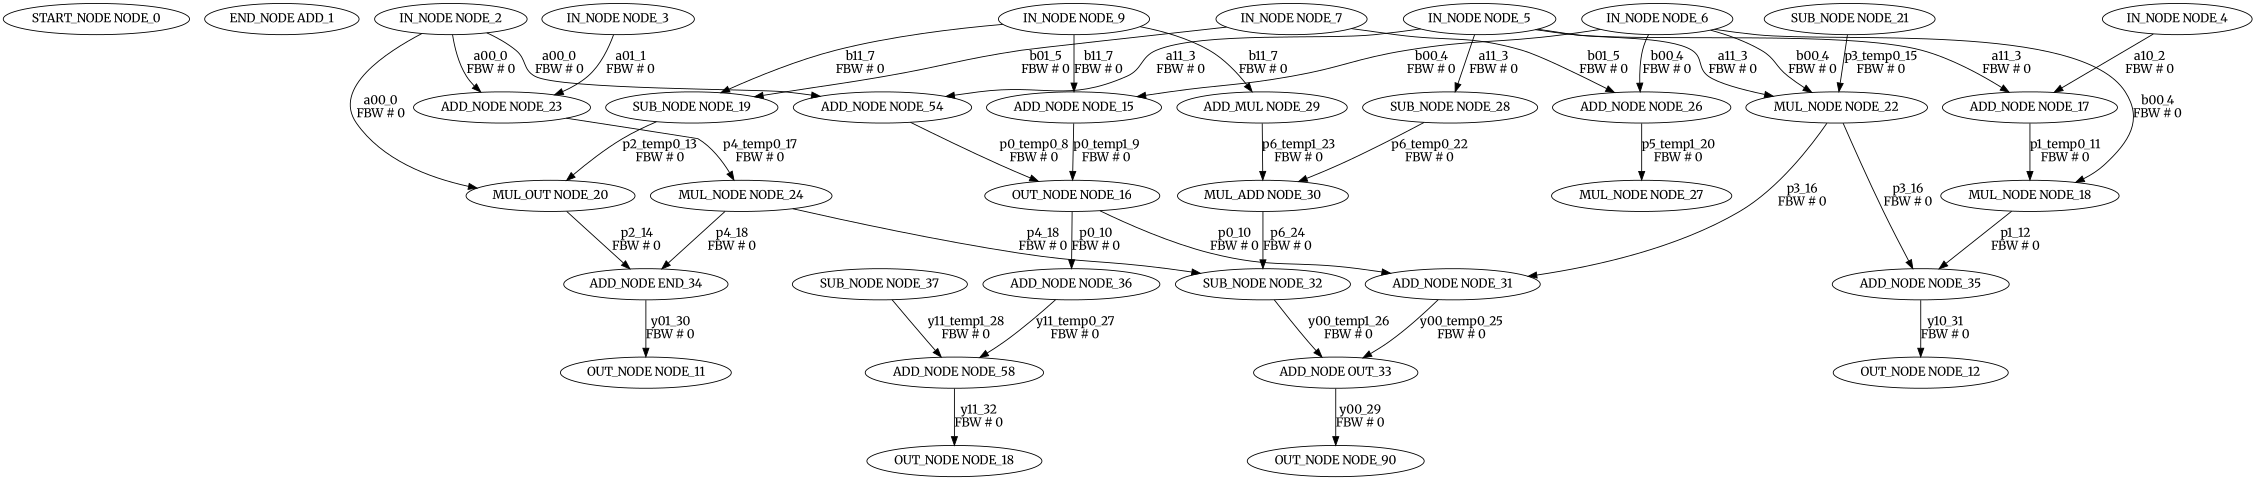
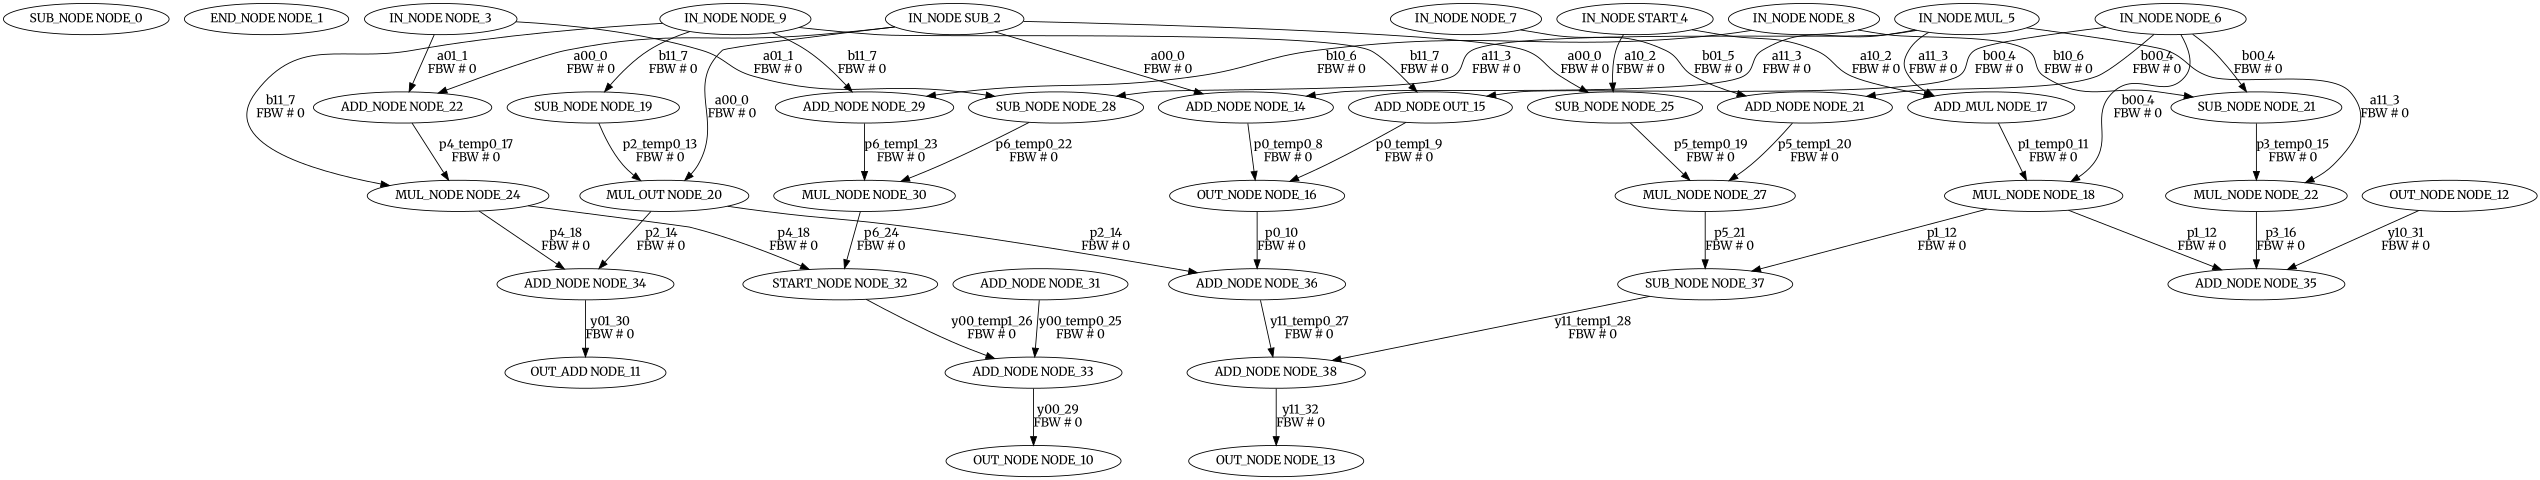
node "START_NODE NODE_0": label "START_NODE NODE_0" -> "SUB_NODE NODE_0"
node "END_NODE ADD_1": label "END_NODE ADD_1" -> "END_NODE NODE_1"
node "IN_NODE NODE_2": label "IN_NODE NODE_2" -> "IN_NODE SUB_2"
node "IN_NODE NODE_5": label "IN_NODE NODE_5" -> "IN_NODE MUL_5"
node "IN_NODE NODE_8": added
node "IN_NODE NODE_4": label "IN_NODE NODE_4" -> "IN_NODE START_4"
edge "IN_NODE NODE_6" -> "MUL_NODE NODE_22": now "IN_NODE NODE_6" -> "SUB_NODE NODE_21"
edge "IN_NODE NODE_9" -> "MUL_NODE NODE_24": added, label "b11_7 FBW # 0"
edge "IN_NODE NODE_7" -> "SUB_NODE NODE_19": removed, label "b01_5 FBW # 0"
edge "IN_NODE NODE_3" -> "SUB_NODE NODE_28": added, label "a01_1 FBW # 0"
node "ADD_NODE NODE_23": label "ADD_NODE NODE_23" -> "ADD_NODE NODE_22"
node "ADD_NODE NODE_54": label "ADD_NODE NODE_54" -> "ADD_NODE NODE_14"
node "ADD_NODE NODE_15": label "ADD_NODE NODE_15" -> "ADD_NODE OUT_15"
node "ADD_MUL NODE_29": label "ADD_MUL NODE_29" -> "ADD_NODE NODE_29"
node "SUB_NODE NODE_25": added
node "ADD_NODE NODE_26": label "ADD_NODE NODE_26" -> "ADD_NODE NODE_21"
node "ADD_NODE NODE_17": label "ADD_NODE NODE_17" -> "ADD_MUL NODE_17"
node "MUL_ADD NODE_30": label "MUL_ADD NODE_30" -> "MUL_NODE NODE_30"
edge "MUL_NODE NODE_22" -> "ADD_NODE NODE_31": removed, label "p3_16 FBW # 0"
edge "MUL_OUT NODE_20" -> "ADD_NODE NODE_36": added, label "p2_14 FBW # 0"
edge "MUL_NODE NODE_27" -> "SUB_NODE NODE_37": added, label "p5_21 FBW # 0"
edge "MUL_NODE NODE_18" -> "SUB_NODE NODE_37": added, label "p1_12 FBW # 0"
edge "OUT_NODE NODE_16" -> "ADD_NODE NODE_31": removed, label "p0_10 FBW # 0"
node "ADD_NODE END_34": label "ADD_NODE END_34" -> "ADD_NODE NODE_34"
node "SUB_NODE NODE_32": label "SUB_NODE NODE_32" -> "START_NODE NODE_32"
edge "ADD_NODE NODE_35" -> "OUT_NODE NODE_12": reversed
node "OUT_NODE NODE_11": label "OUT_NODE NODE_11" -> "OUT_ADD NODE_11"
node "ADD_NODE NODE_58": label "ADD_NODE NODE_58" -> "ADD_NODE NODE_38"
node "ADD_NODE OUT_33": label "ADD_NODE OUT_33" -> "ADD_NODE NODE_33"
node "OUT_NODE NODE_18": label "OUT_NODE NODE_18" -> "OUT_NODE NODE_13"
node "OUT_NODE NODE_90": label "OUT_NODE NODE_90" -> "OUT_NODE NODE_10"
